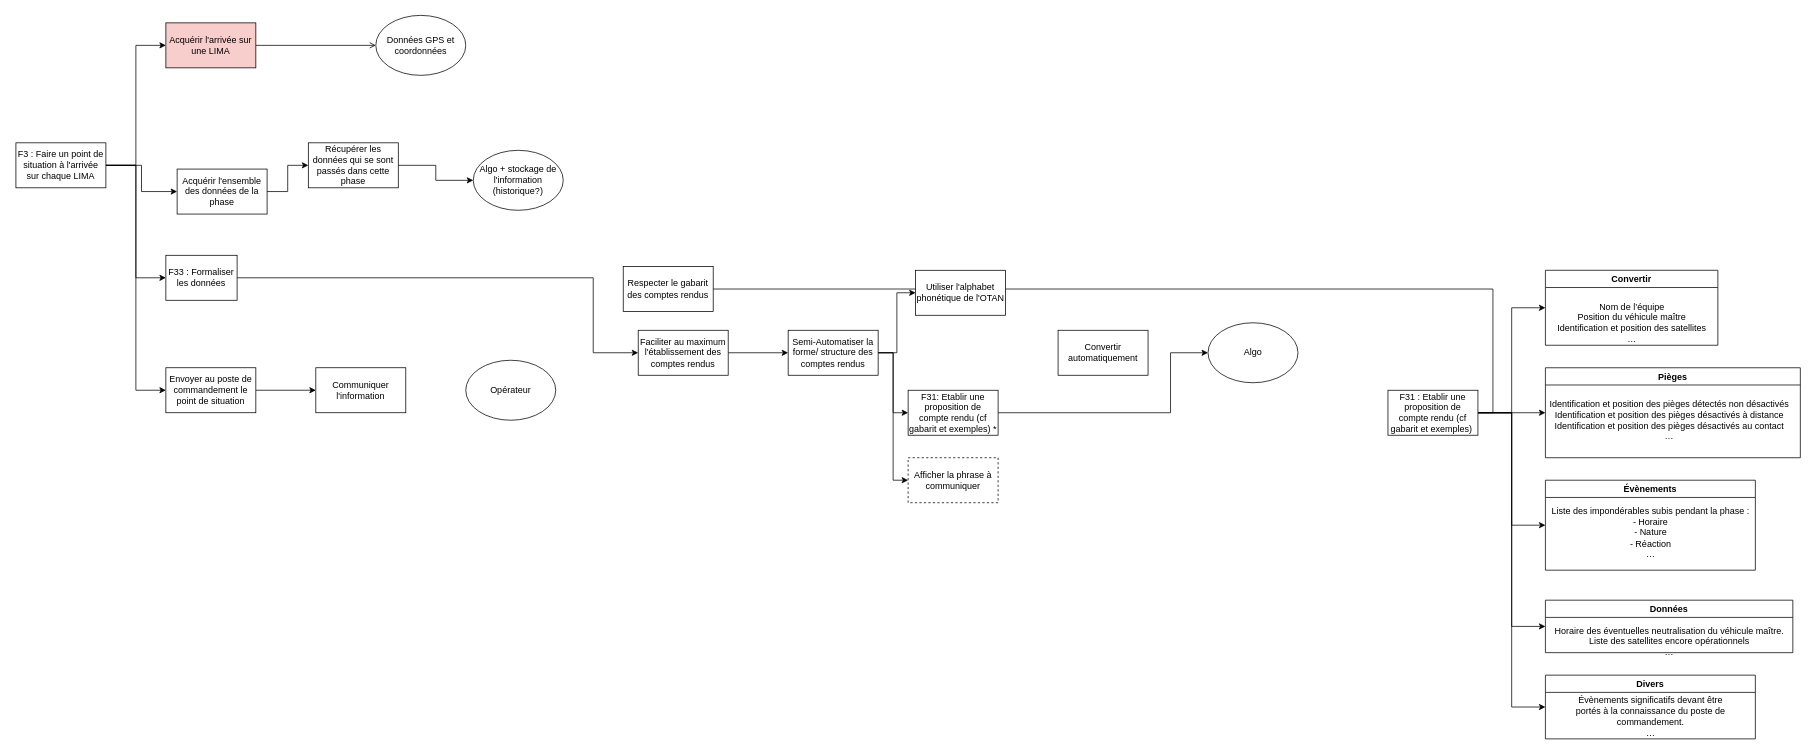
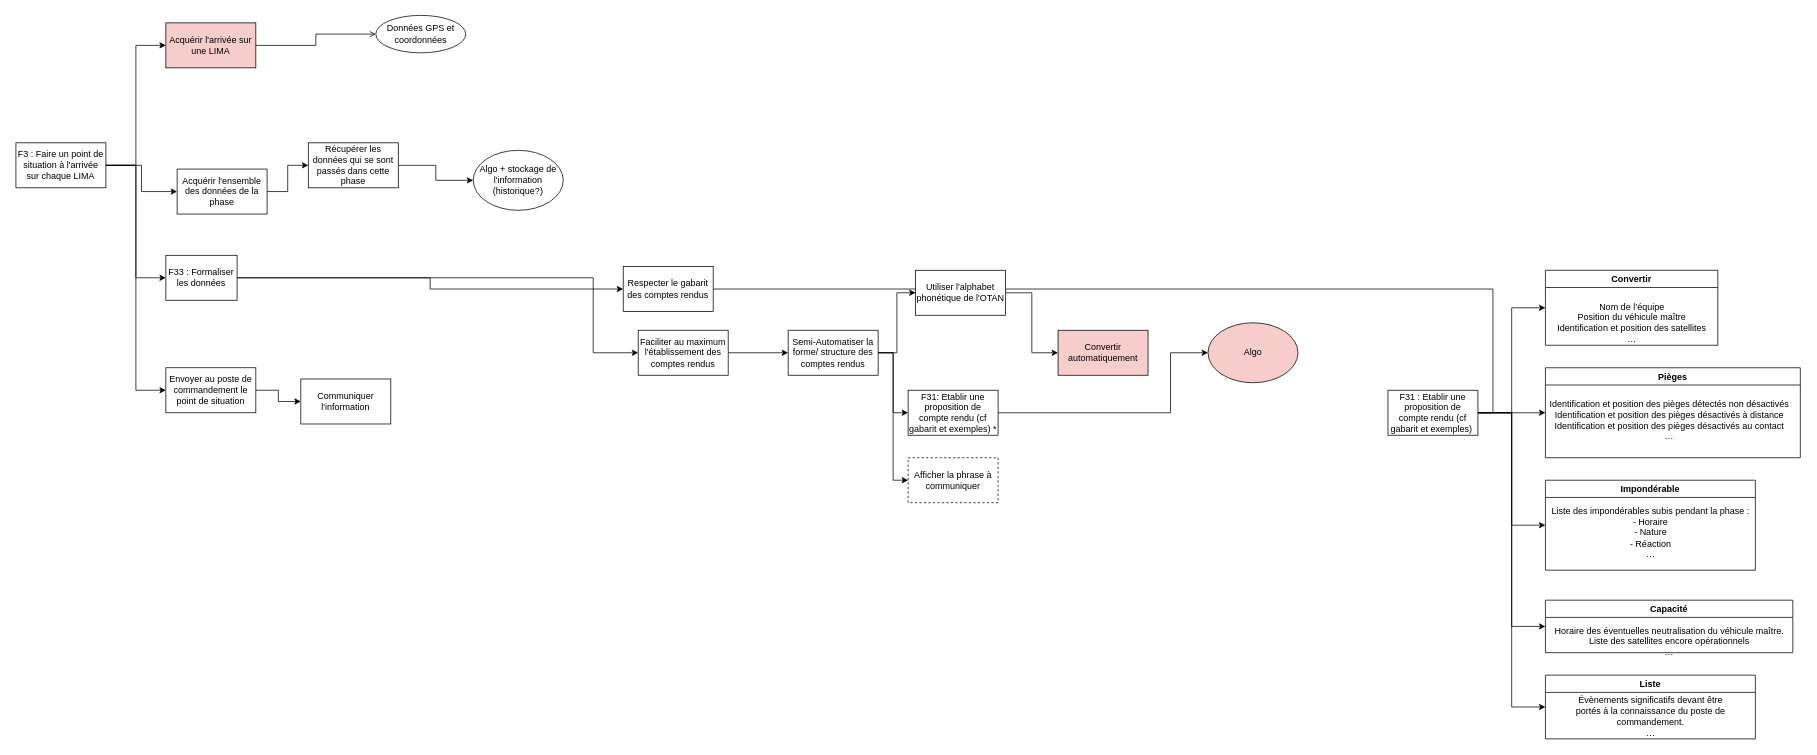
node "Données GPS et coordonnées": size 90x60 -> 90x38
edge "F33 : Formaliser les données" -> "Respecter le gabarit des comptes rendus": added
edge "Utiliser l'alphabet phonétique de l'OTAN" -> "Convertir automatiquement": added
node "Convertir automatiquement": fillcolor #ffffff -> #f8cecc
node "Algo": fillcolor #ffffff -> #f8cecc
node "Communiquer l'information": moved (360, 390) -> (345, 402)
node "Opérateur": removed
node "Évènements": label "Évènements" -> "Impondérable"
node "Données": label "Données" -> "Capacité"
node "Divers": label "Divers" -> "Liste"
